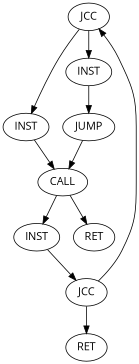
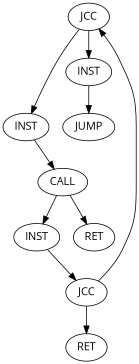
edge "JUMP" -> "CALL": removed
